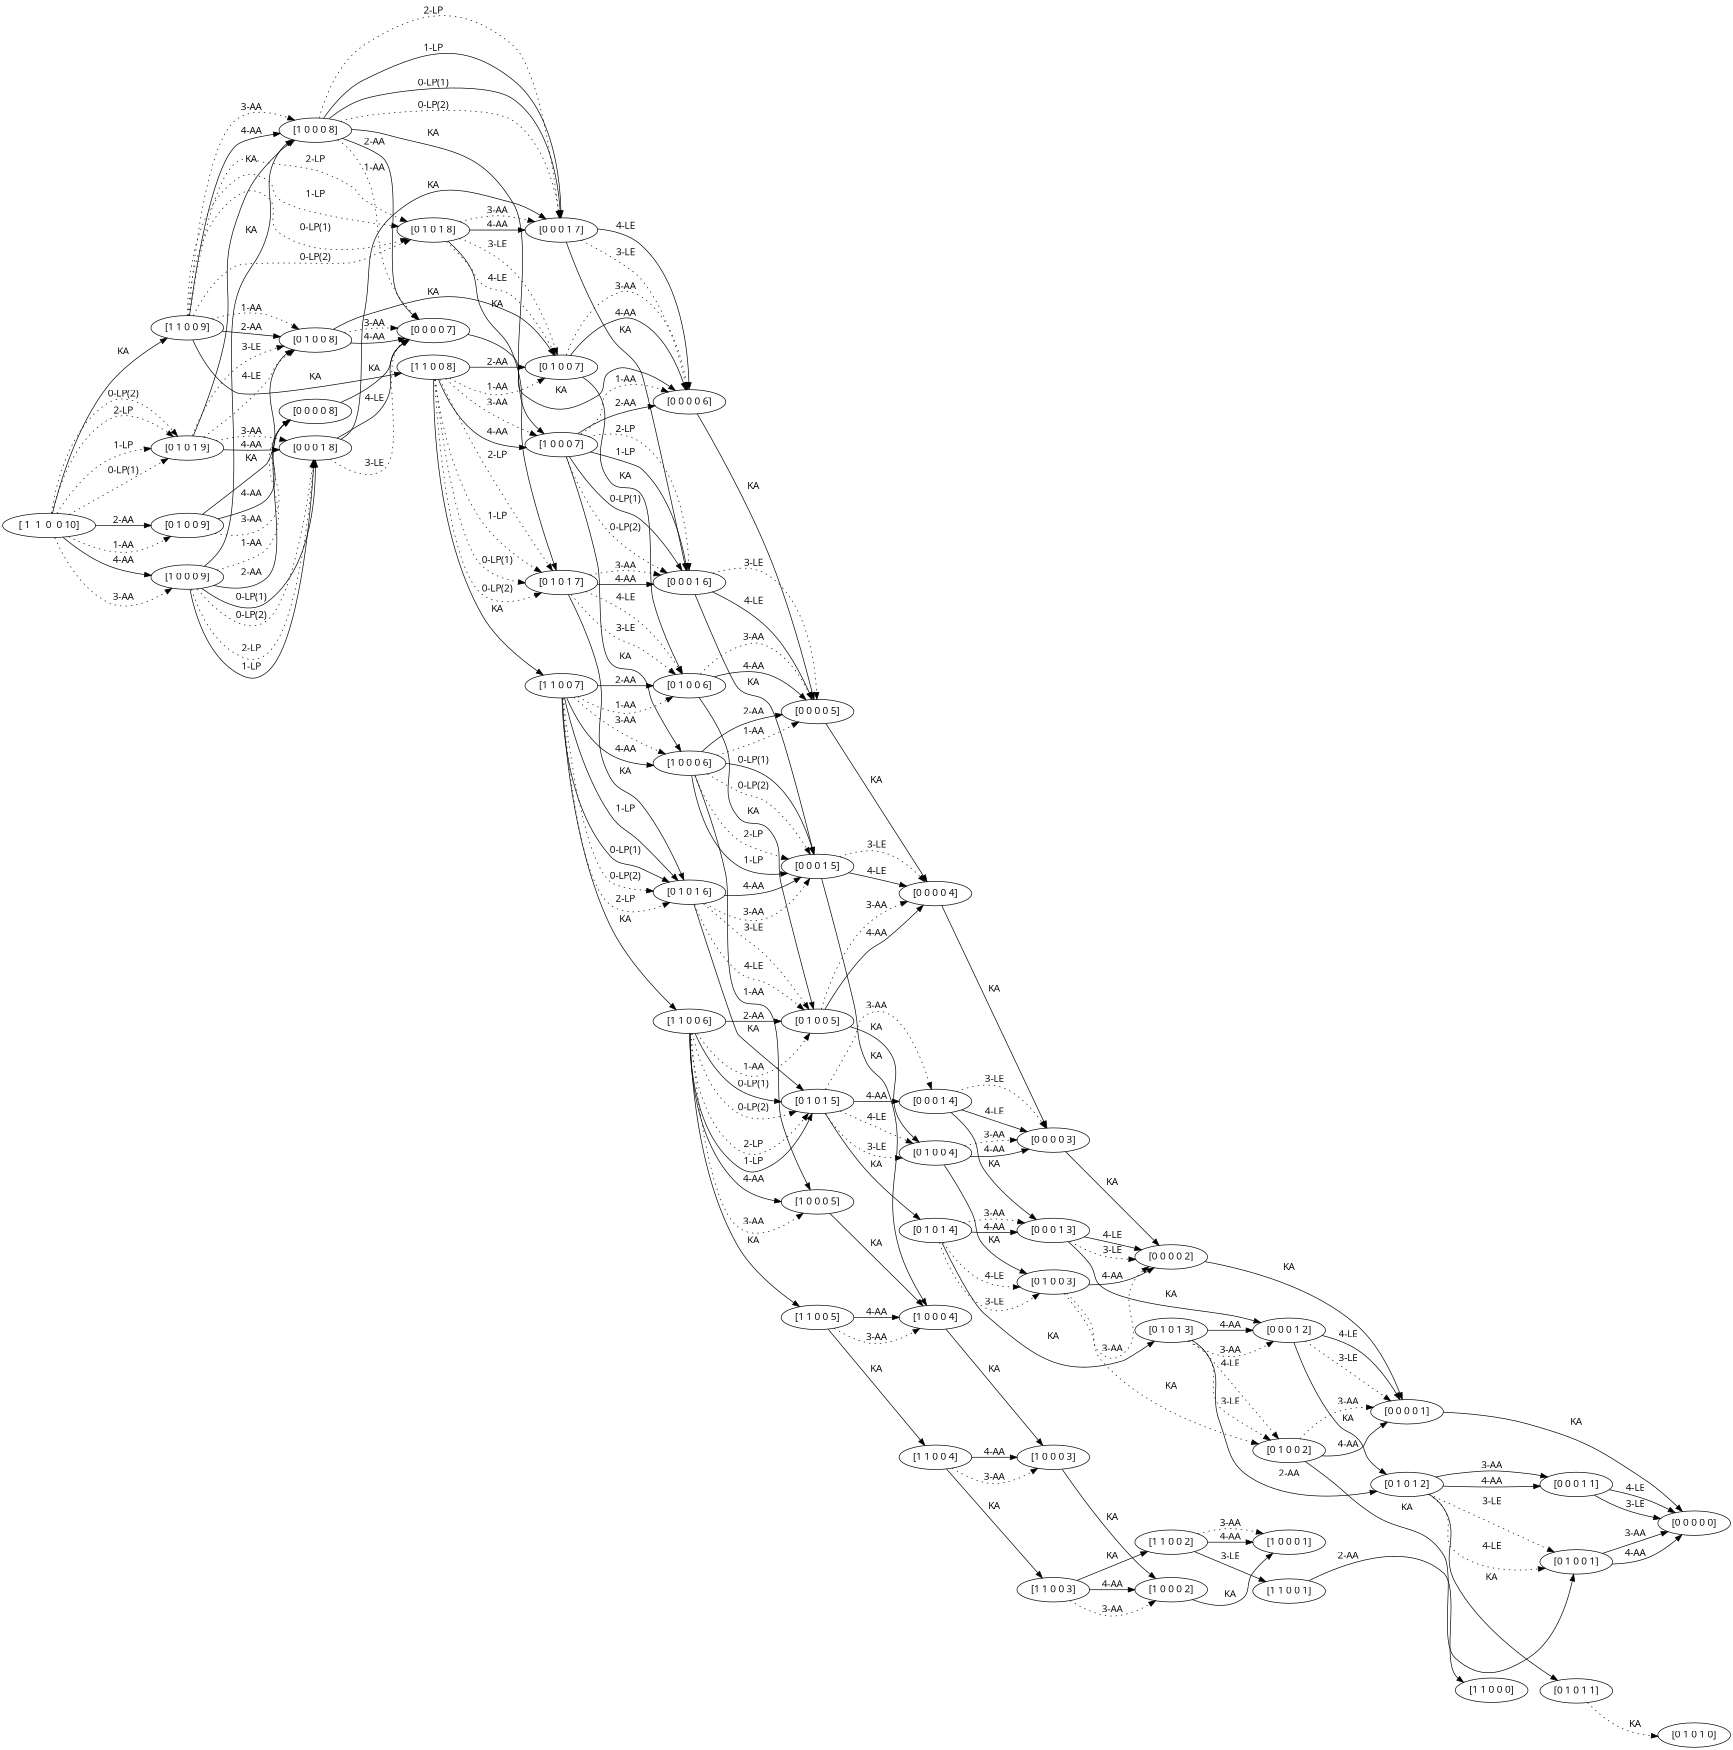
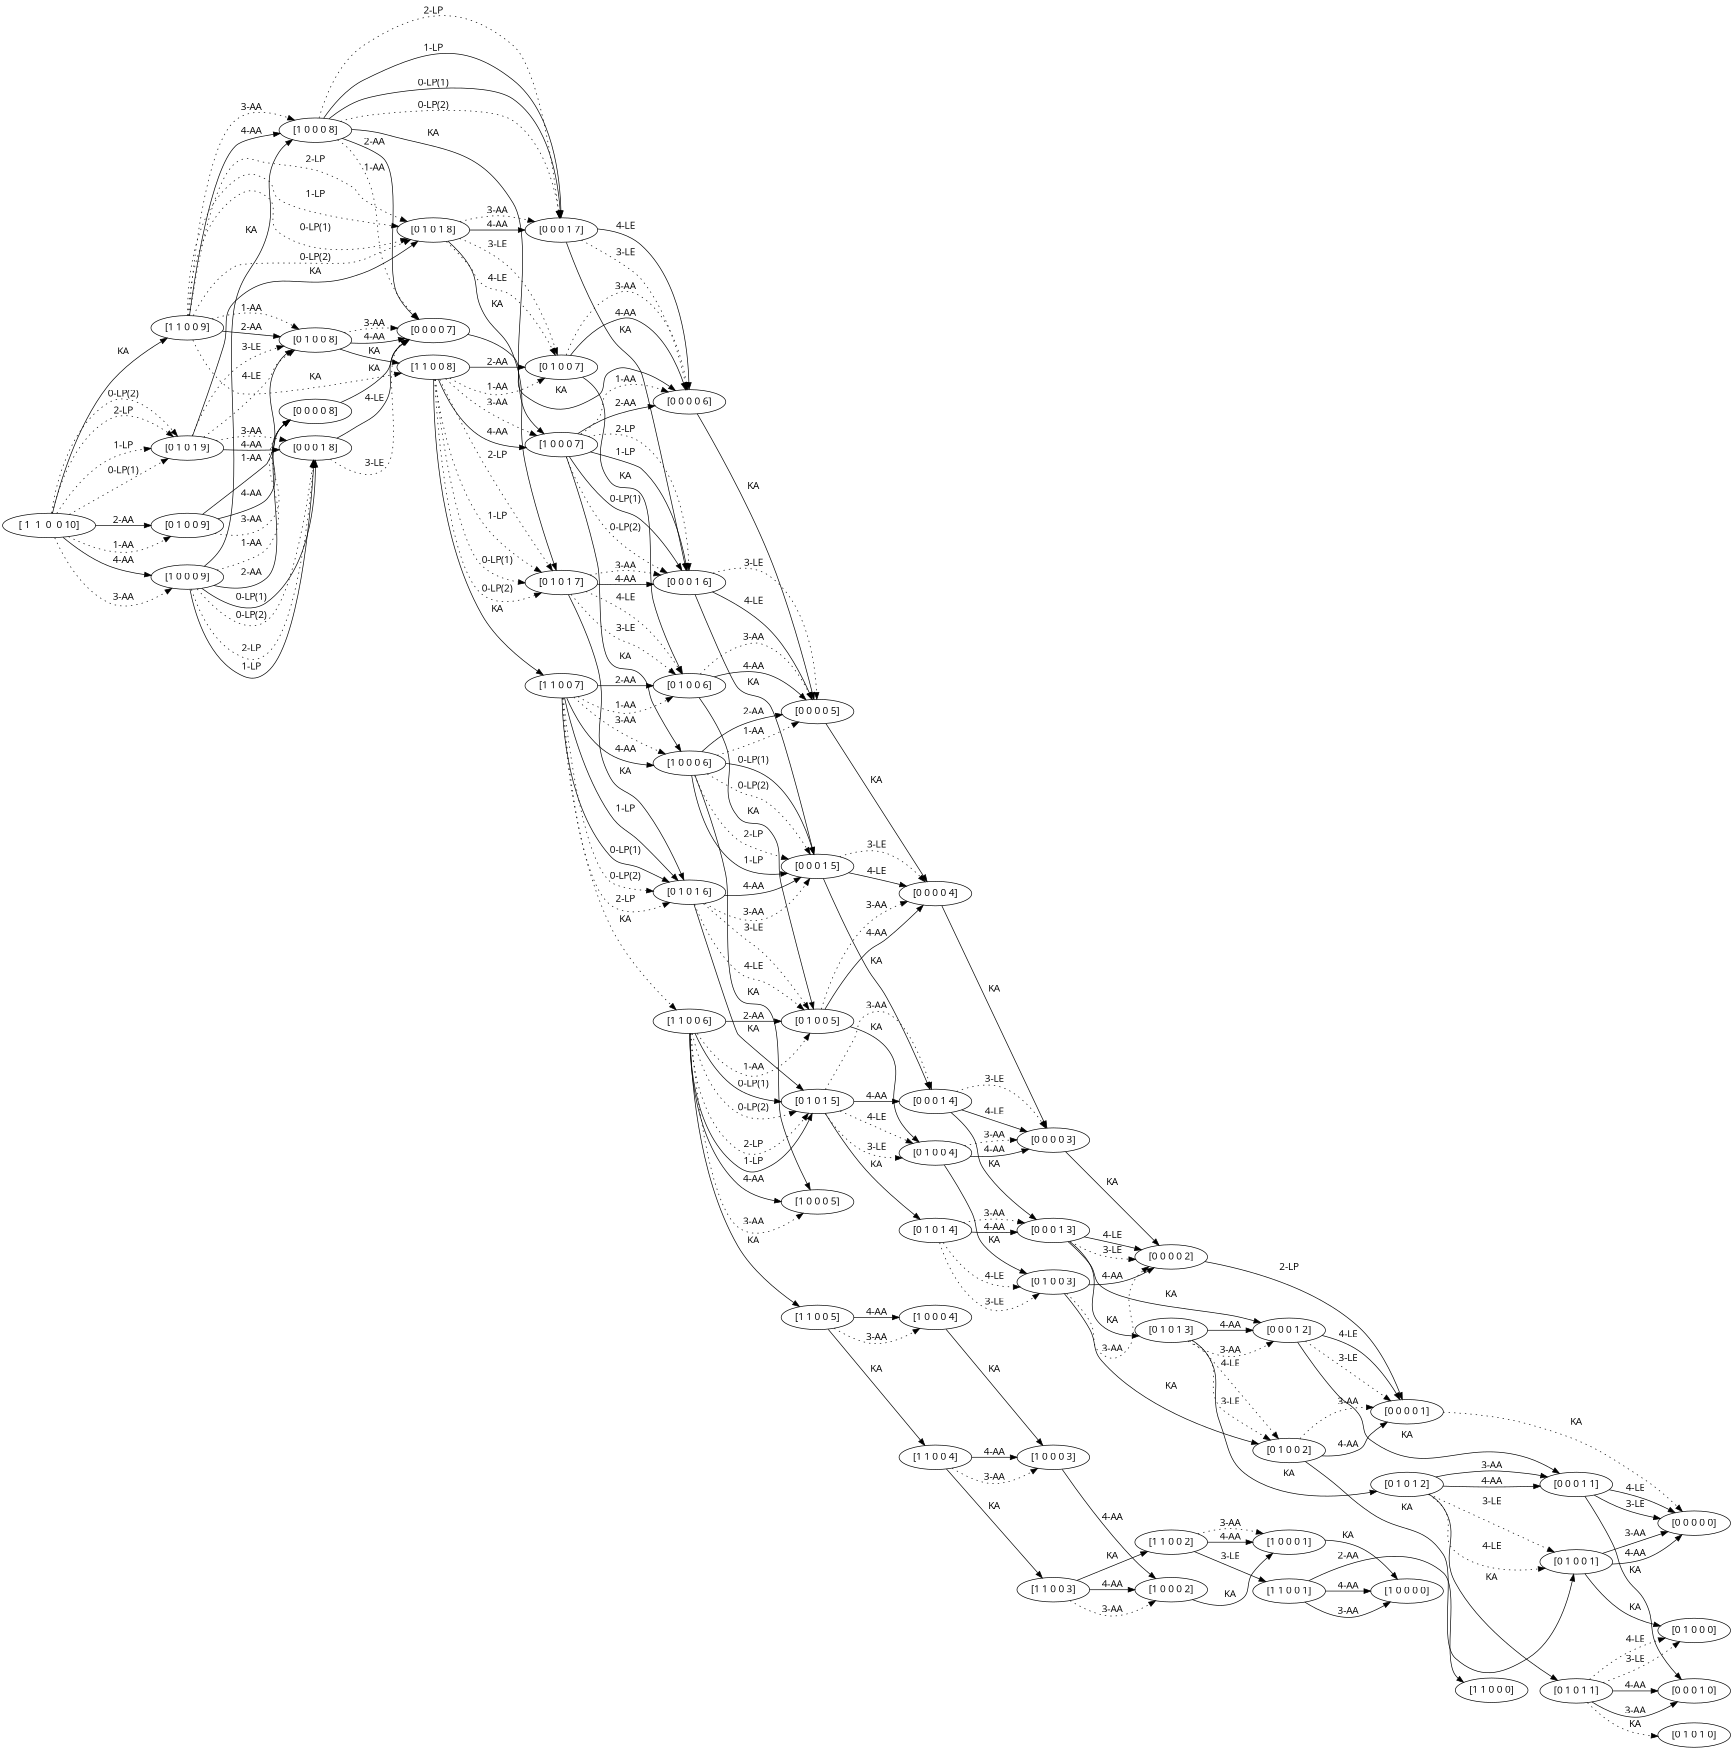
edge "[0 0 0 1 8]" -> "[0 0 0 1 7]": removed, label "KA"
edge "[0 1 0 1 9]" -> "[1 0 0 0 8]": now "[0 1 0 1 9]" -> "[0 1 0 1 8]"
edge "[0 1 0 0 8]" -> "[0 1 0 0 7]": now "[0 1 0 0 8]" -> "[1 1 0 0 8]"
edge "[1 1 0 0 9]" -> "[1 1 0 0 8]": style solid -> dotted
edge "[0 1 0 0 9]" -> "[0 1 0 0 8]": label "KA" -> "1-AA"
edge "[1 1 0 0 7]" -> "[1 1 0 0 6]": style solid -> dotted
edge "[1 0 0 0 6]" -> "[1 0 0 0 5]": label "1-AA" -> "KA"
edge "[0 0 0 1 5]" -> "[1 0 0 0 4]": now "[0 0 0 1 5]" -> "[0 0 0 1 4]"
edge "[1 0 0 0 5]" -> "[1 0 0 0 4]": removed, label "KA"
edge "[0 0 0 0 2]" -> "[0 0 0 0 1]": label "KA" -> "2-LP"
edge "[0 1 0 1 4]" -> "[0 1 0 1 3]": now "[0 0 0 1 3]" -> "[0 1 0 1 3]"
edge "[0 1 0 0 3]" -> "[0 1 0 0 2]": style dotted -> solid
edge "[0 0 0 1 2]" -> "[0 1 0 1 2]": now "[0 0 0 1 2]" -> "[0 0 0 1 1]"
edge "[0 0 0 0 1]" -> "[0 0 0 0 0]": style solid -> dotted
edge "[0 1 0 1 3]" -> "[0 1 0 1 2]": label "2-AA" -> "KA"
edge "[1 0 0 0 3]" -> "[1 0 0 0 2]": label "KA" -> "4-AA"
node "[1 0 0 0 0]": added
node "[0 1 0 0 0]": added
node "[0 0 0 1 0]": added
